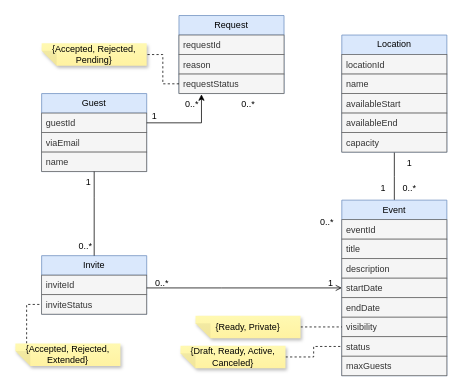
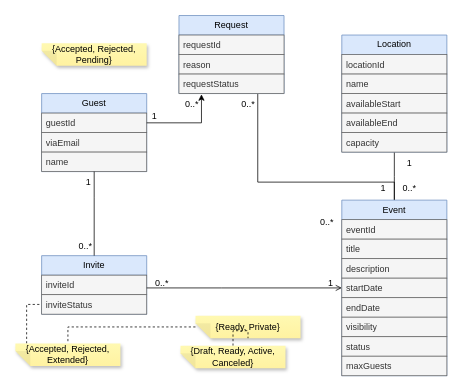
edge "{Accepted, Rejected, Pending}" -- "requestStatus": removed
edge "Request" -- "Event": added
edge "{Ready, Private}" -- "visibility": now "{Ready, Private}" -- "{Accepted, Rejected, Extended}"
edge "status" -- "{Draft, Ready, Active, Canceled}": now "{Ready, Private}" -- "{Draft, Ready, Active, Canceled}"
